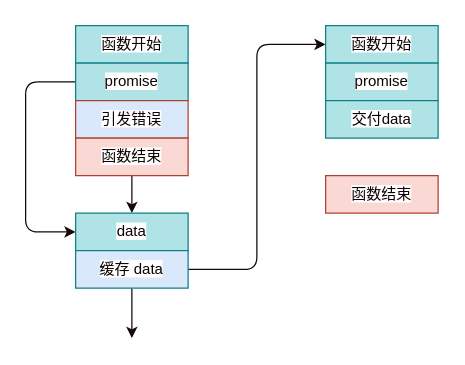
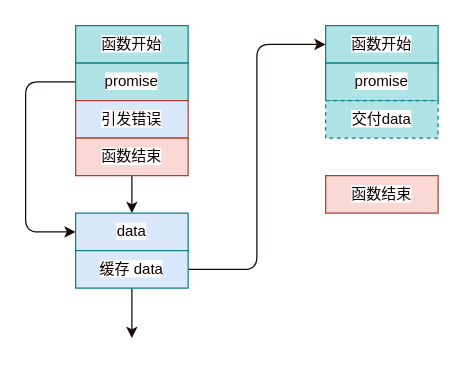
node "交付data": style solid -> dashed
node "data": fillcolor #b0e3e6 -> #dae8fc
